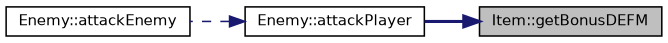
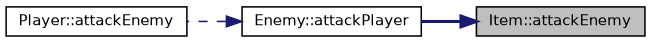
node "Enemy::attackEnemy": label "Enemy::attackEnemy" -> "Player::attackEnemy"
node "Item::getBonusDEFM": label "Item::getBonusDEFM" -> "Item::attackEnemy"
